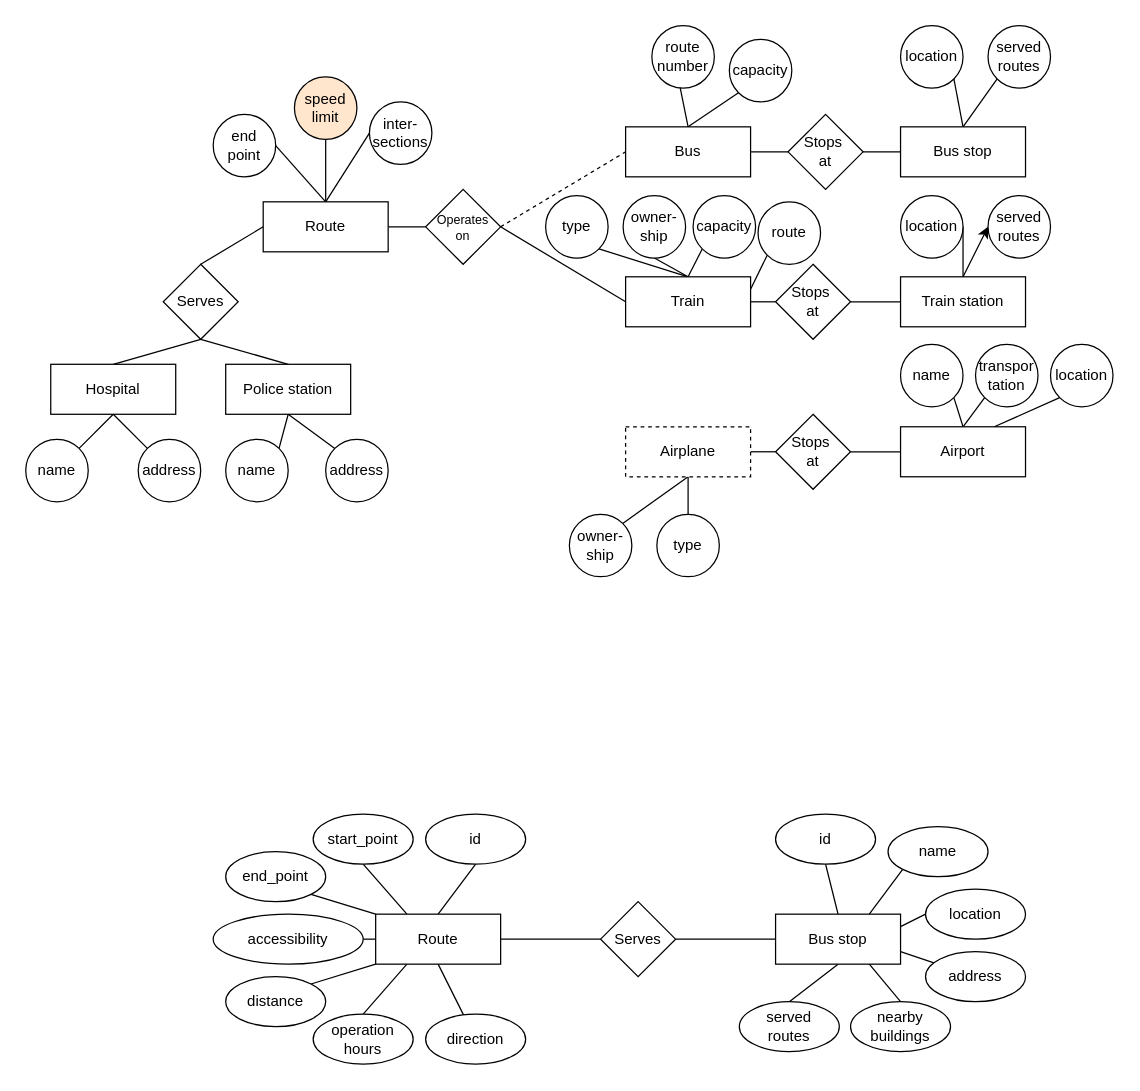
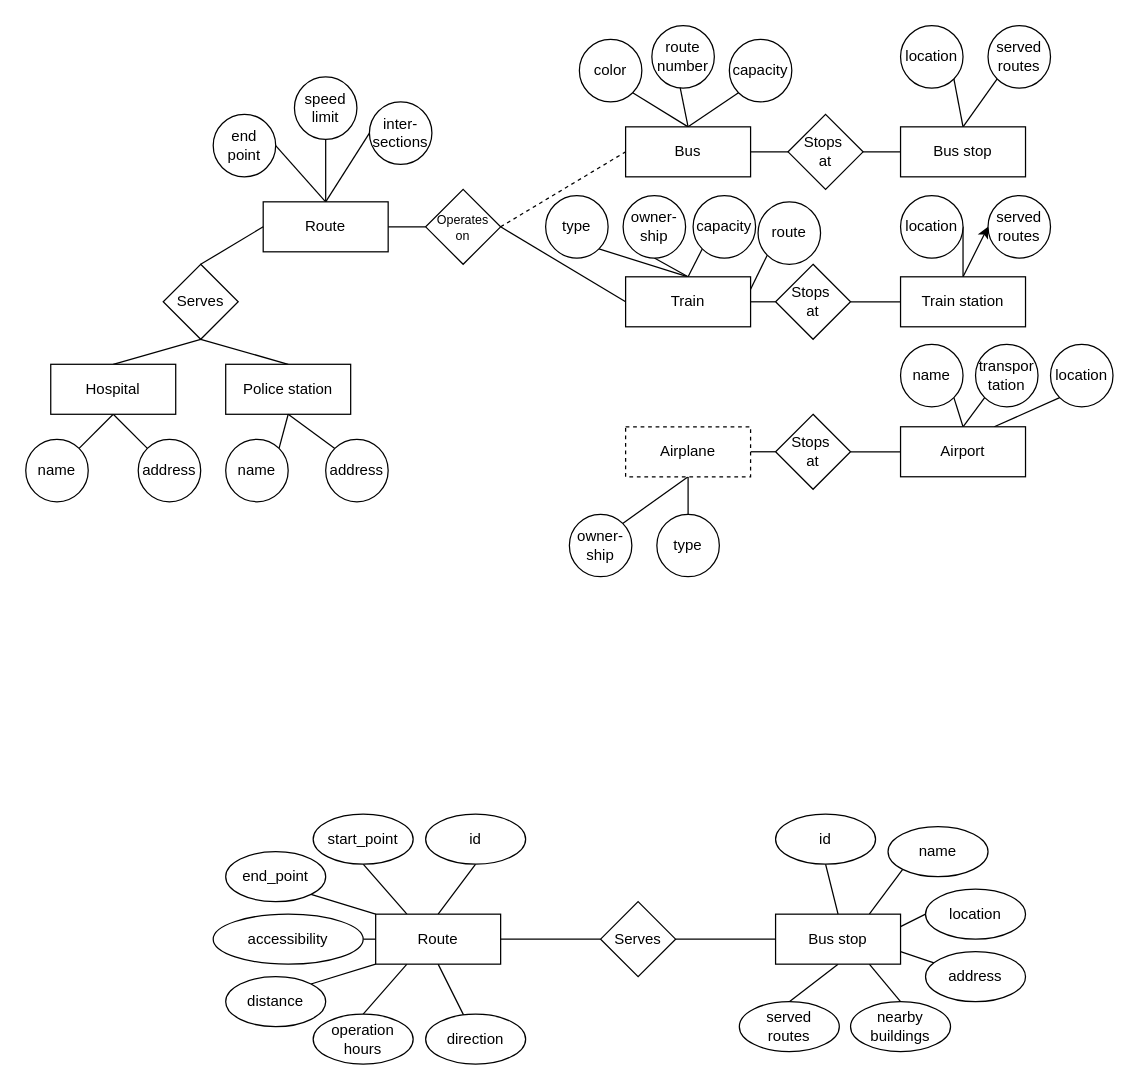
node "color": added
node "speed limit": fillcolor #ffe6cc -> #ffffff
edge "color" -- "Bus": added
